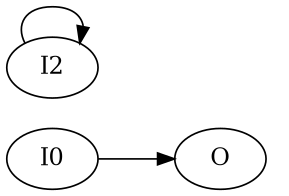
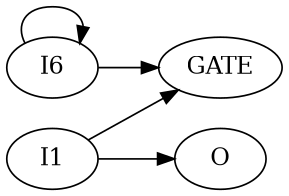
node "I2": label "I2" -> "I6"
node "GATE": added
node "I0": label "I0" -> "I1"
